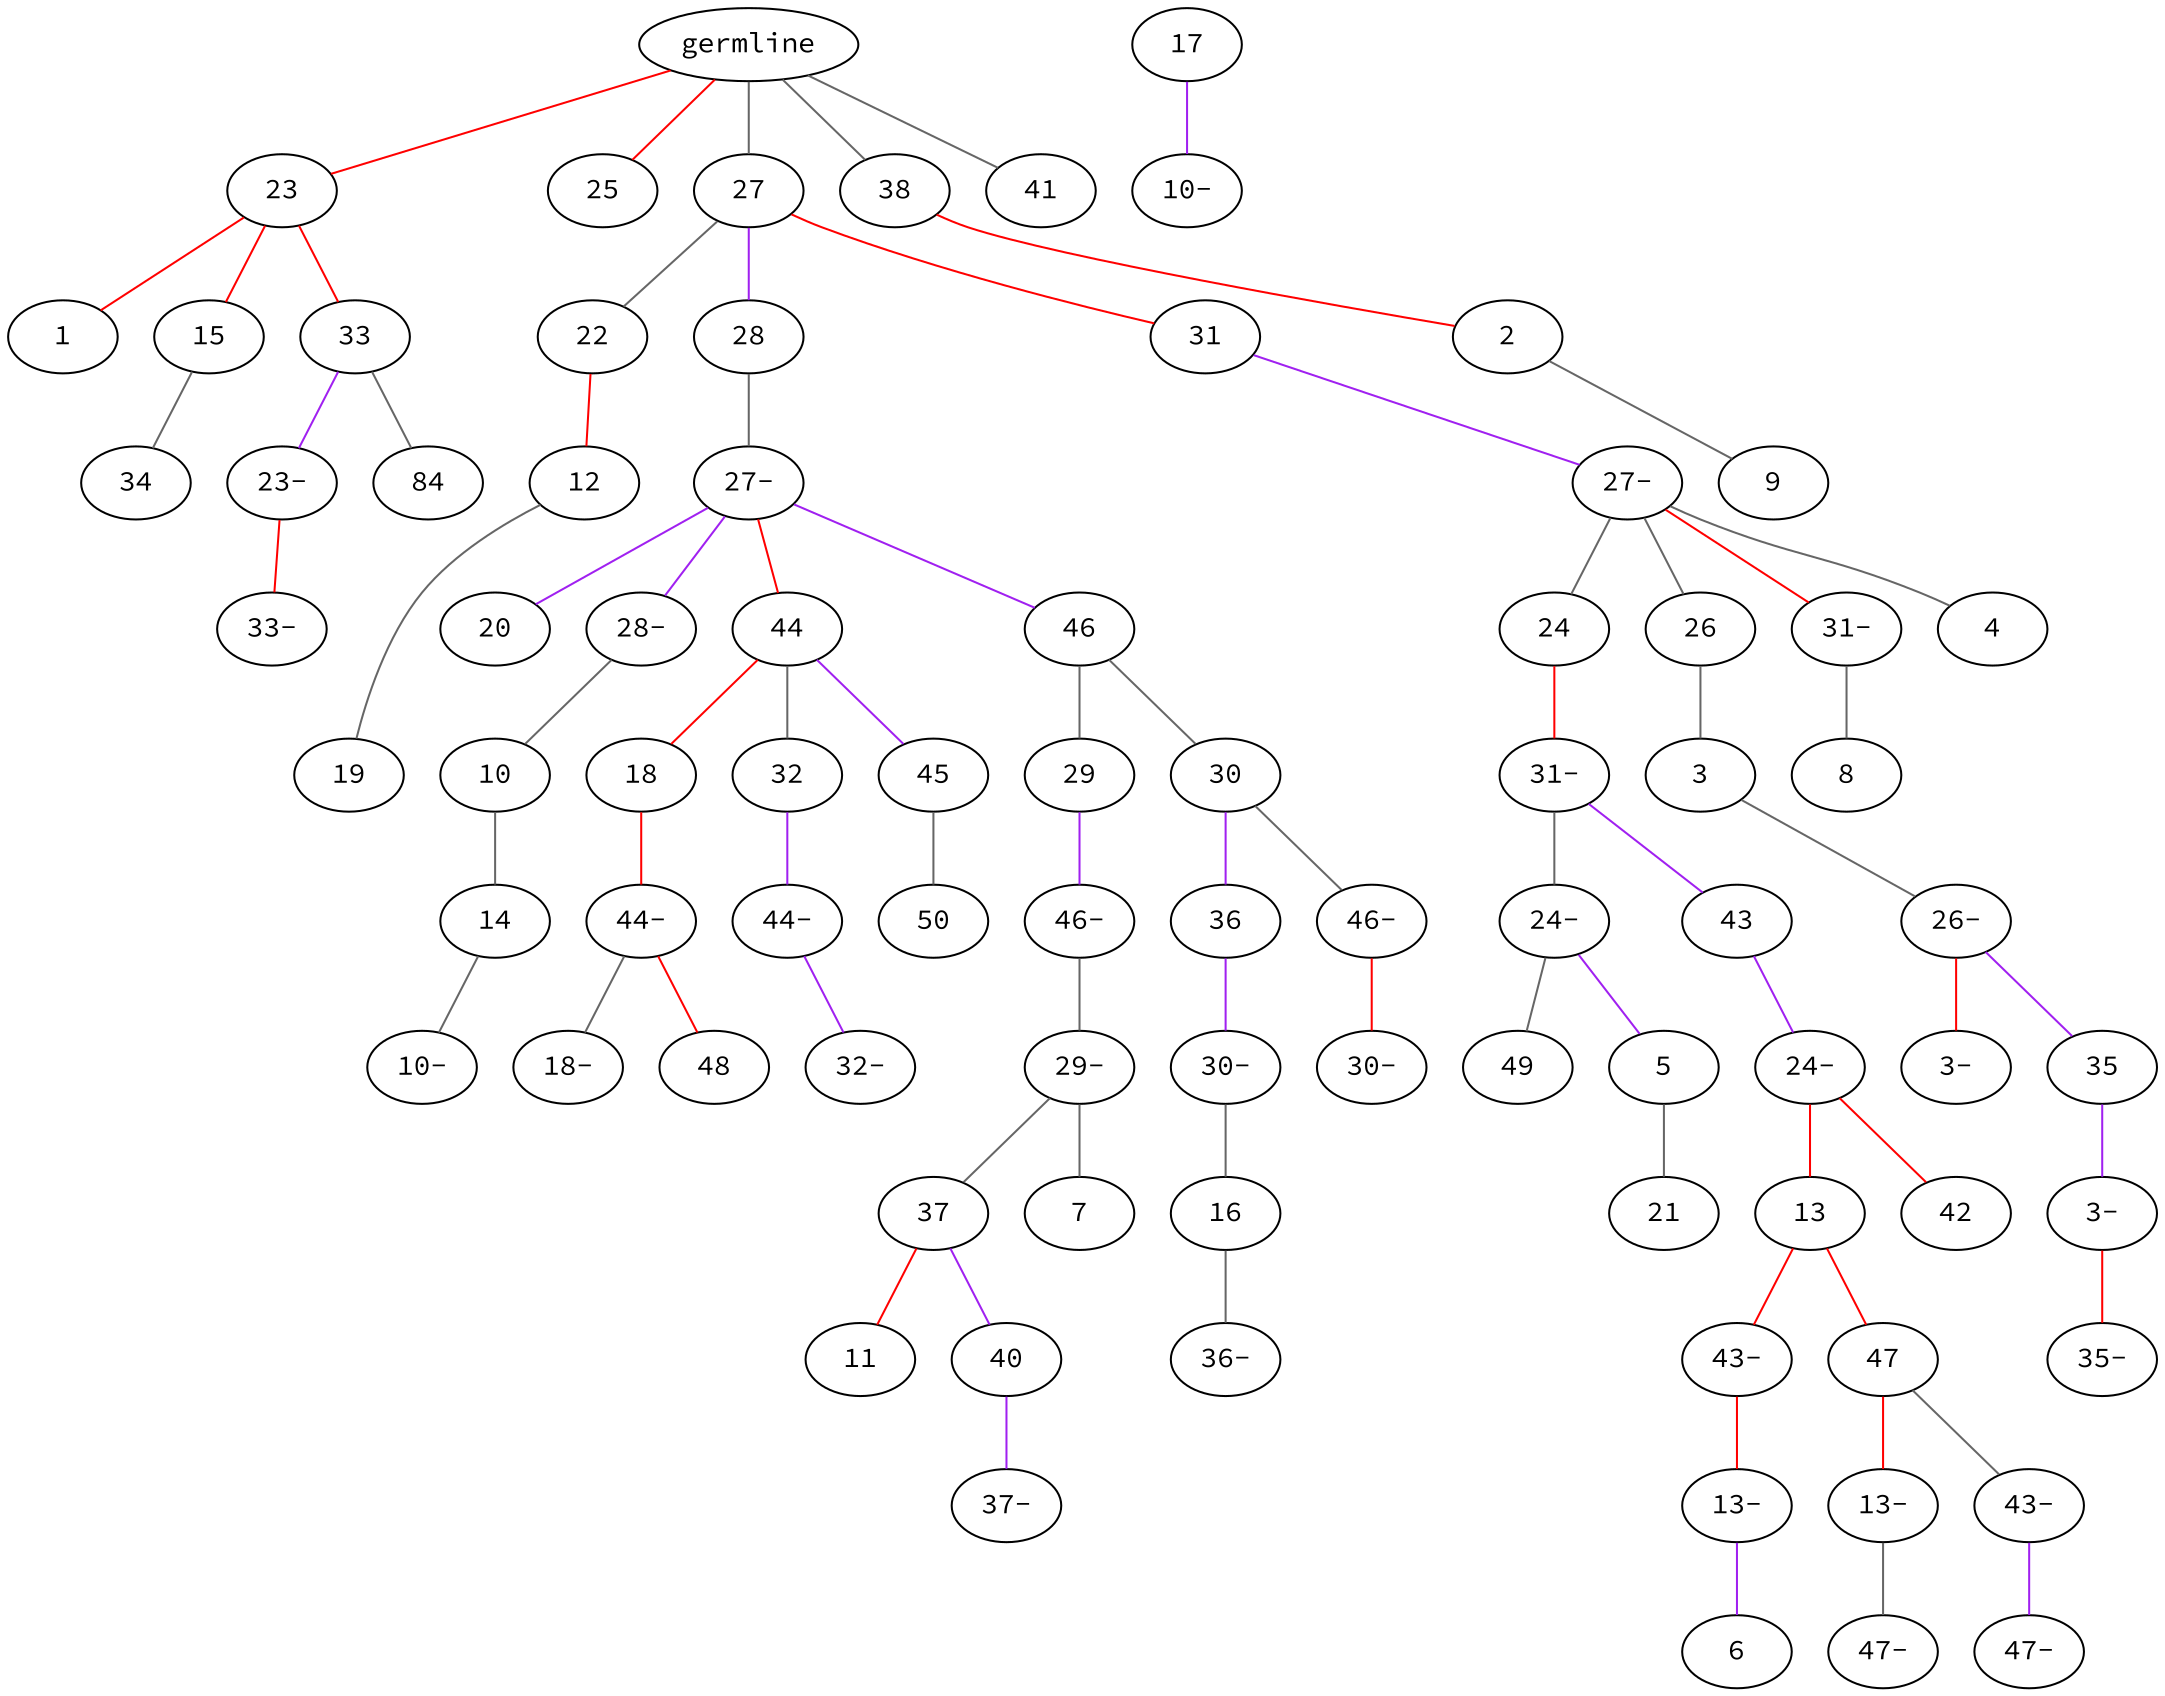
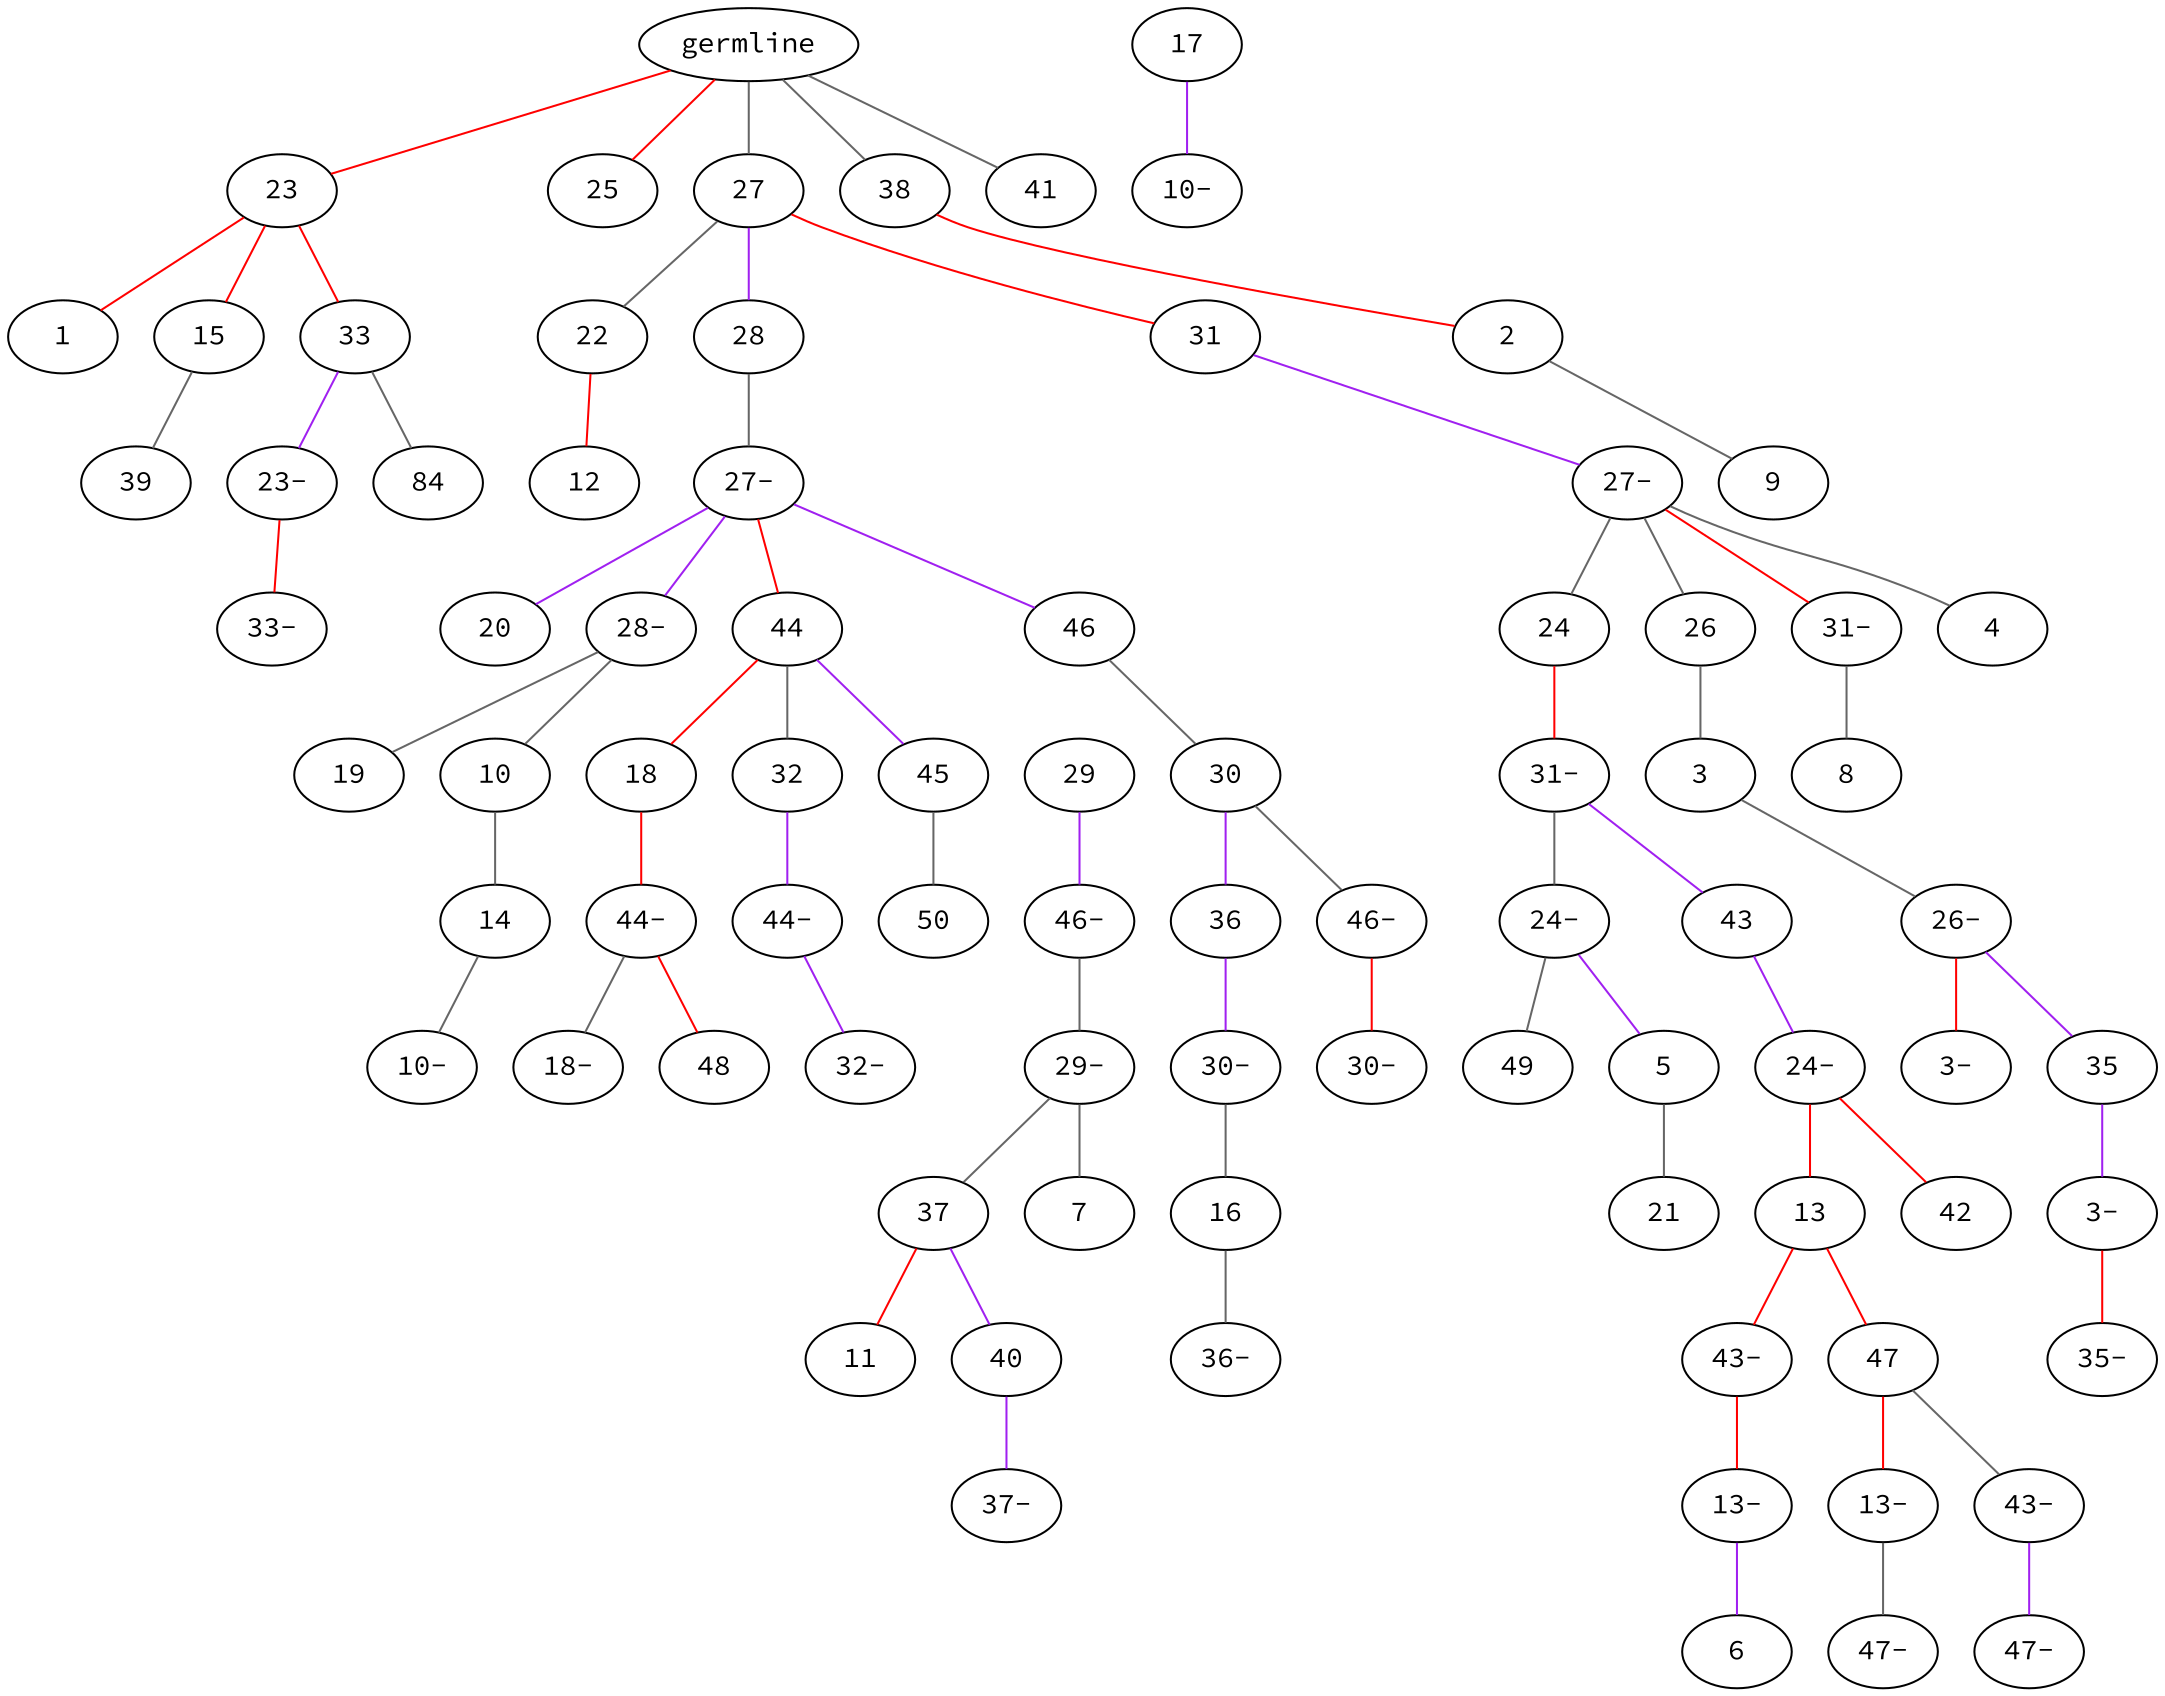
node "34": label "34" -> "39"
edge "12" -- "19": now "28-" -- "19"
edge "46" -- "29": removed
